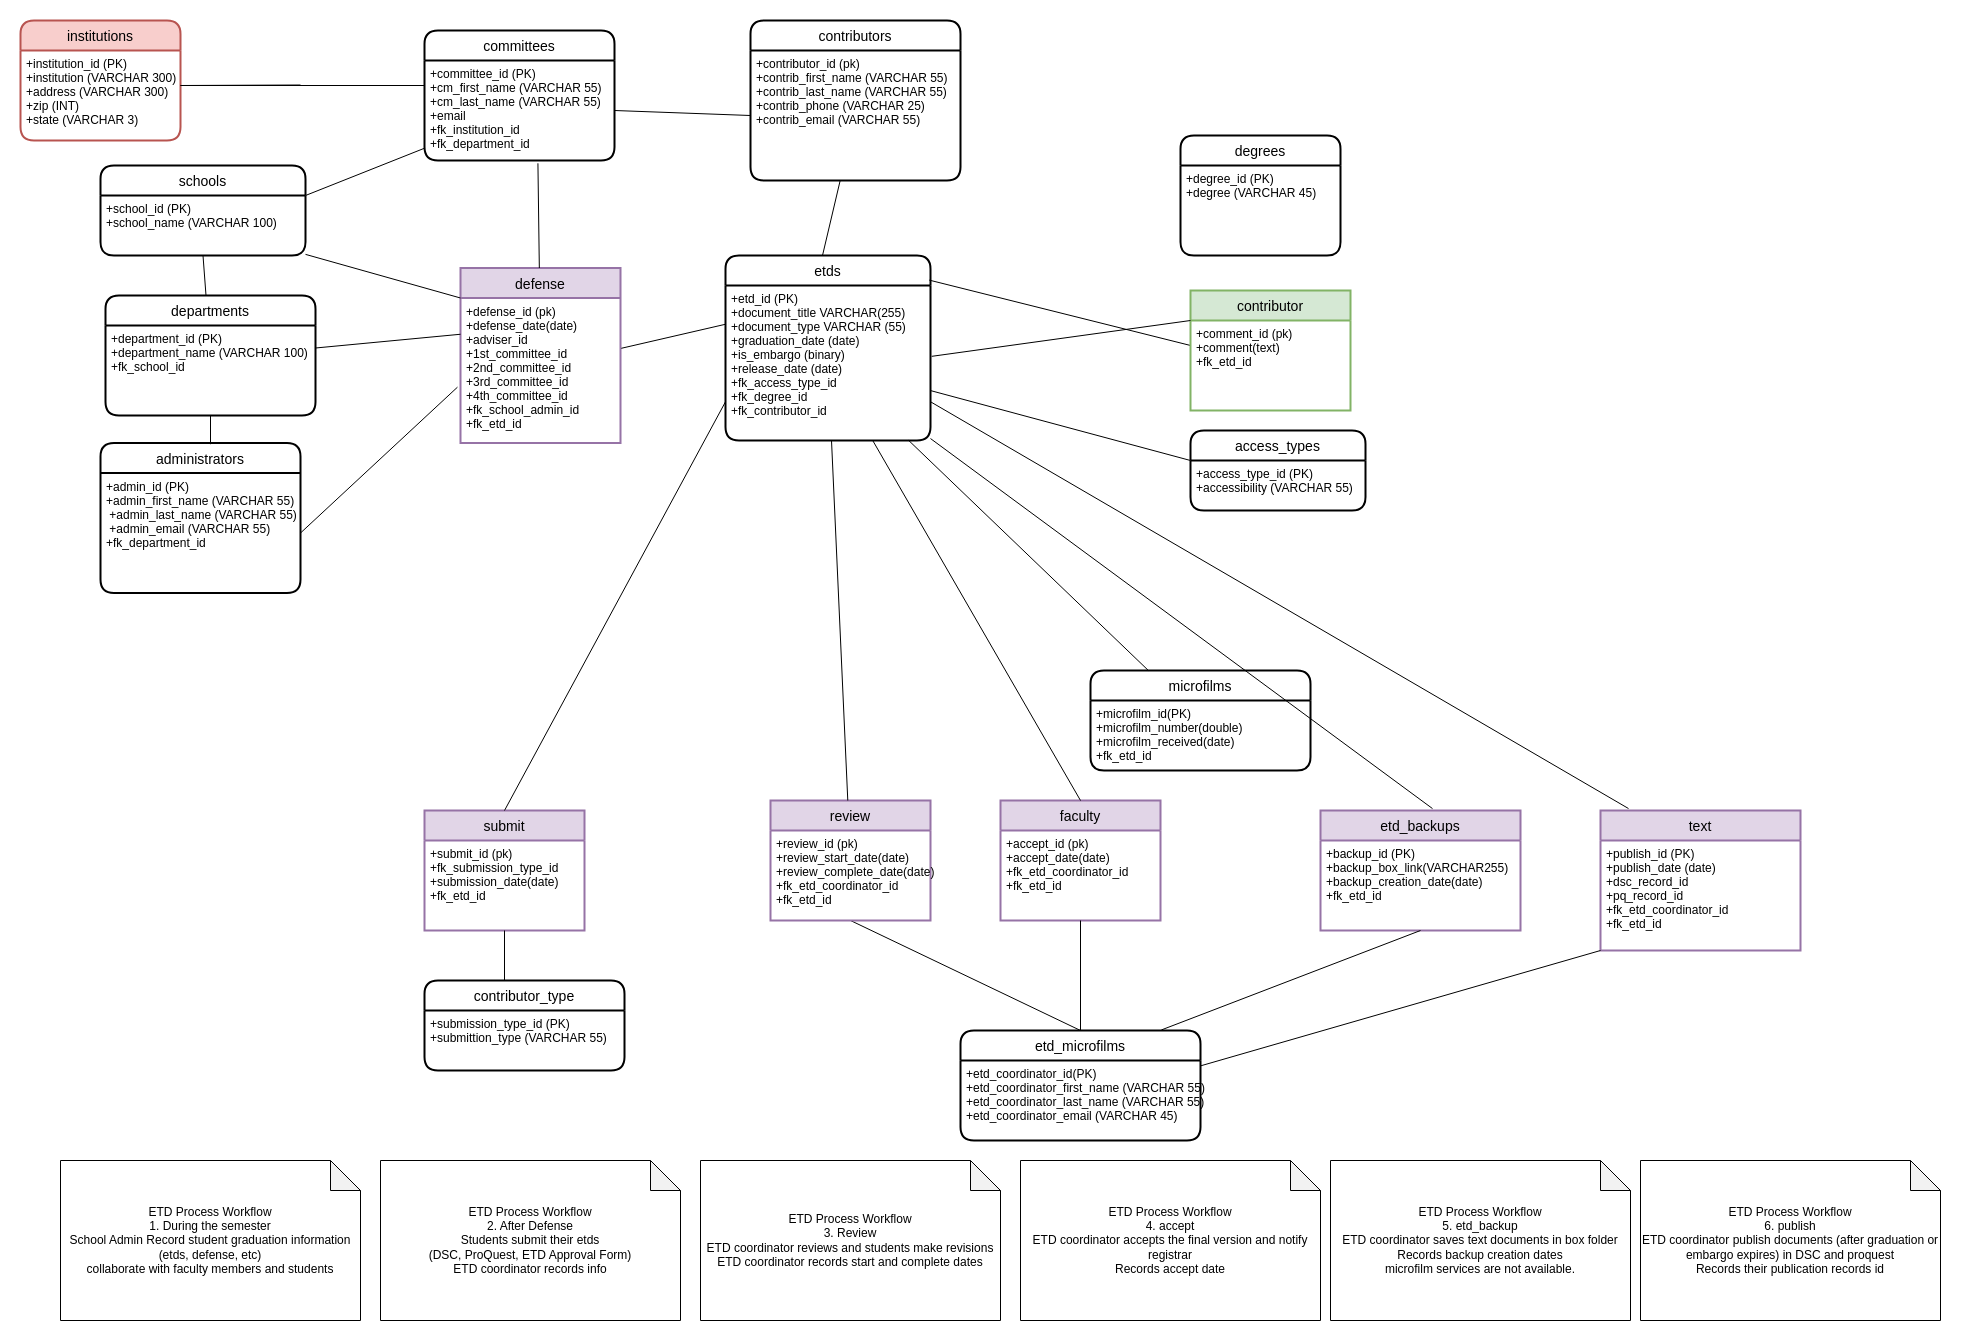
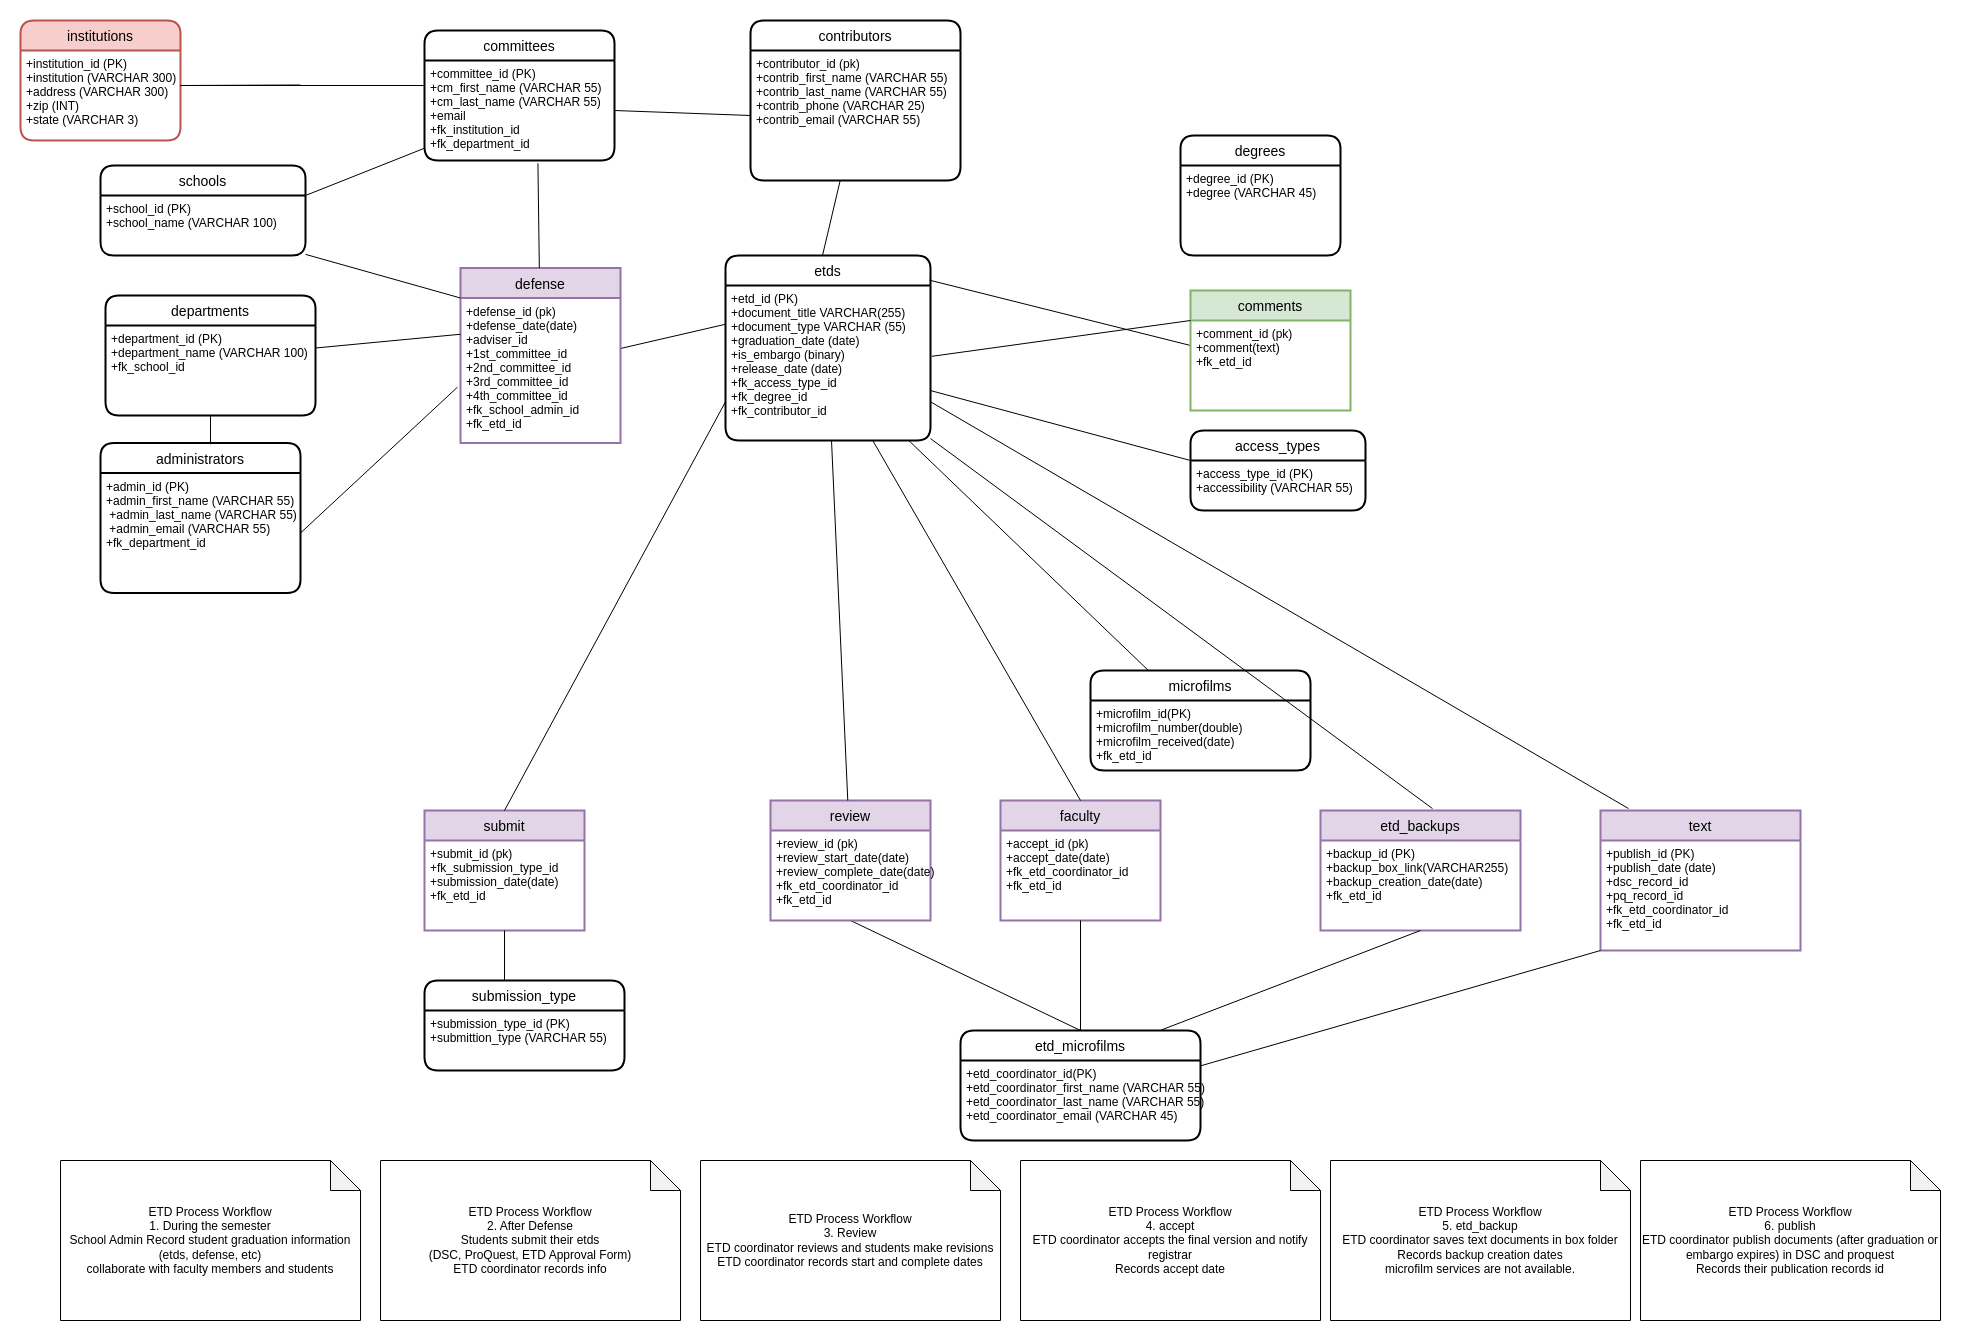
edge "+school_id (PK) +school_name (VARCHAR 100)" -- "departments": removed
node "contributor": label "contributor" -> "comments"
node "contributor_type": label "contributor_type" -> "submission_type"
